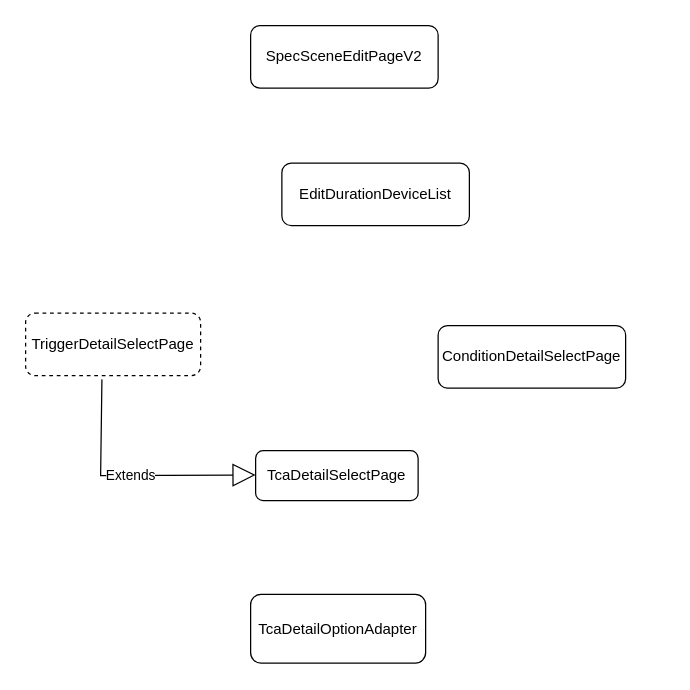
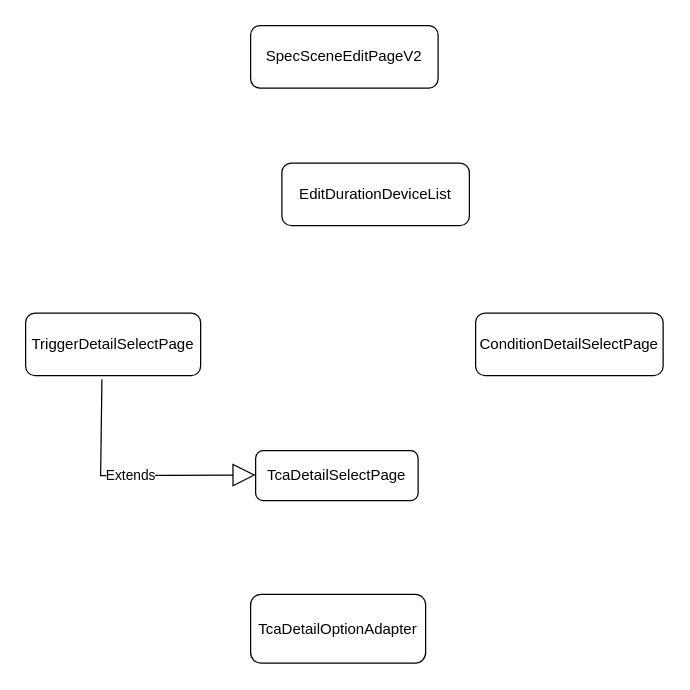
node "TriggerDetailSelectPage": style dashed -> solid
node "ConditionDetailSelectPage": moved (532, 357) -> (569, 344)
